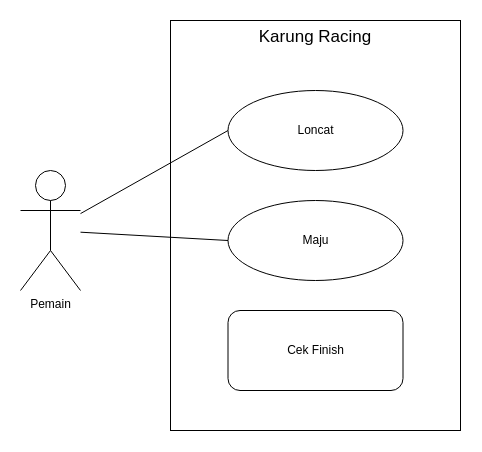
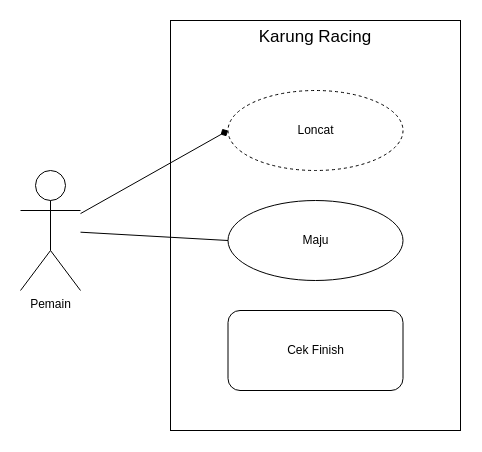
node "Loncat": style solid -> dashed
edge "Loncat" -- "Pemain": arrowhead none -> diamond
